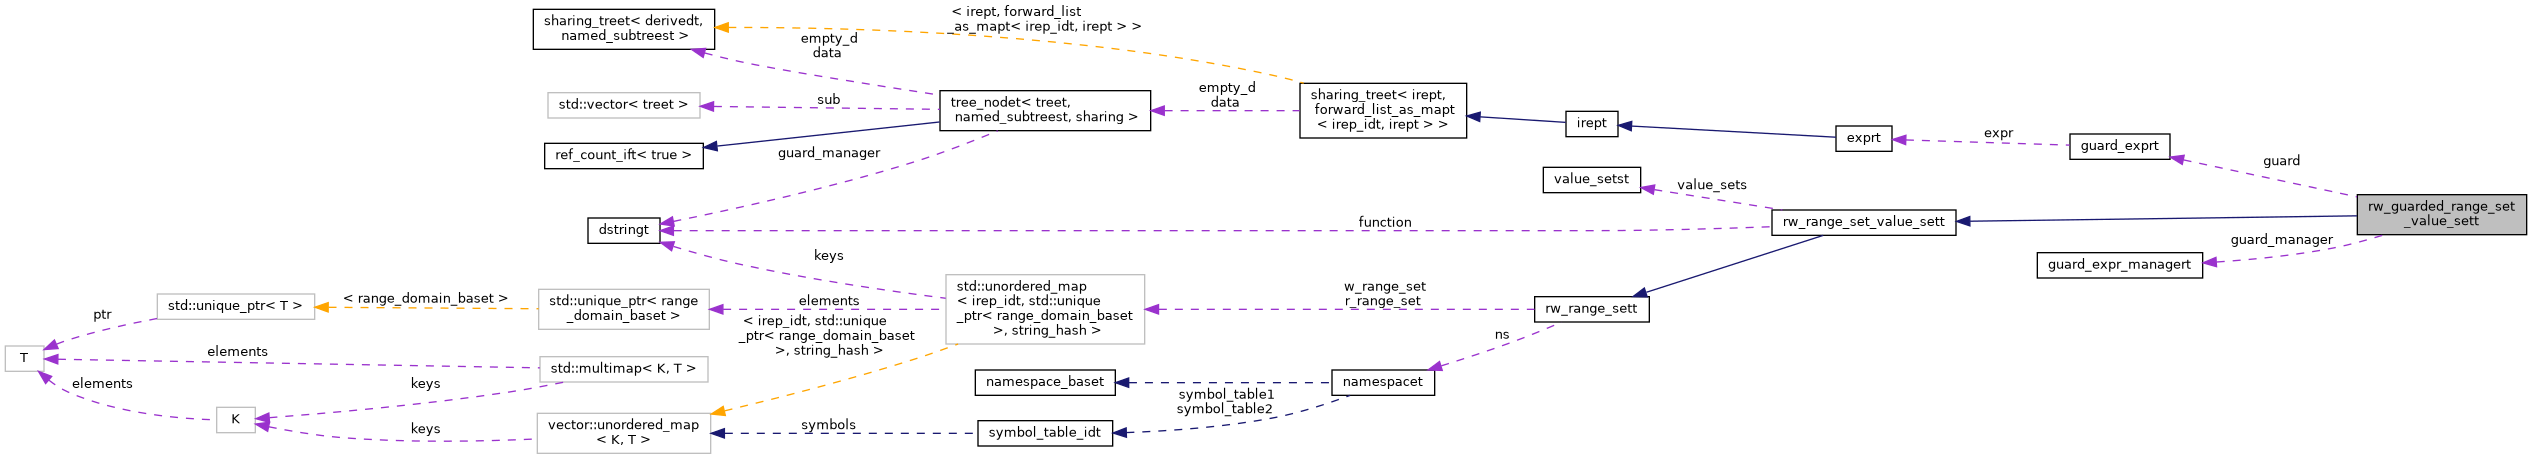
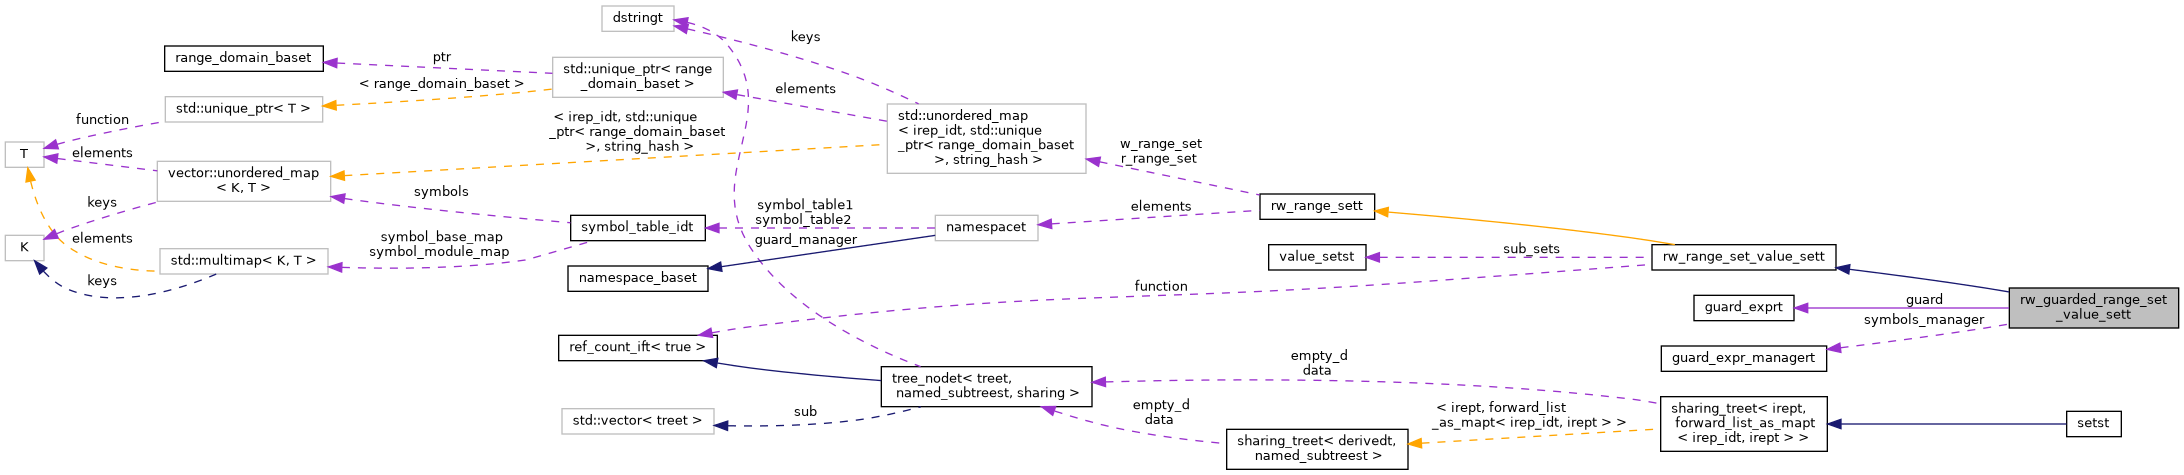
node "range_domain_baset": added
edge "tree_nodet< treet, named_subtreest, sharing >" -> "sharing_treet< derivedt, named_subtreest >": reversed
edge "tree_nodet< treet, named_subtreest, sharing >" -> "std::vector< treet >": color darkorchid3 -> midnightblue
node "irept": label "irept" -> "setst"
node "exprt": removed
edge "rw_guarded_range_set _value_sett" -> "guard_exprt": style dashed -> solid
edge "rw_range_set_value_sett" -> "value_setst": label " value_sets" -> " sub_sets"
node "dstringt": color black -> grey75
edge "rw_range_set_value_sett" -> "dstringt": now "rw_range_set_value_sett" -> "ref_count_ift< true >"
edge "rw_guarded_range_set _value_sett" -> "guard_expr_managert": label " guard_manager" -> " symbols_manager"
edge "rw_range_set_value_sett" -> "rw_range_sett": color midnightblue -> orange
edge "symbol_table_idt" -> "std::multimap< K, T >": added, label "symbol_base_map symbol_module_map"
edge "std::unique_ptr< T >" -> "T": label " ptr" -> " function"
edge "rw_range_sett" -> "namespacet": label " ns" -> " elements"
edge "std::multimap< K, T >" -> "T": color darkorchid3 -> orange
edge "namespacet" -> "namespace_baset": style dashed -> solid
node "namespacet": color black -> grey75
edge "std::multimap< K, T >" -> "K": color darkorchid3 -> midnightblue
edge "K" -> "T": now "vector::unordered_map < K, T >" -> "T"
edge "namespacet" -> "symbol_table_idt": color midnightblue -> darkorchid3
edge "symbol_table_idt" -> "vector::unordered_map < K, T >": color midnightblue -> darkorchid3
